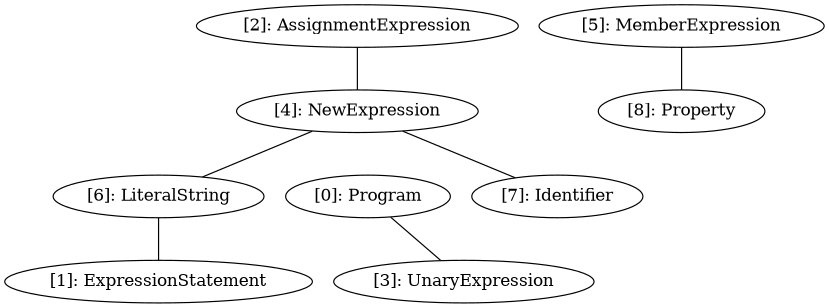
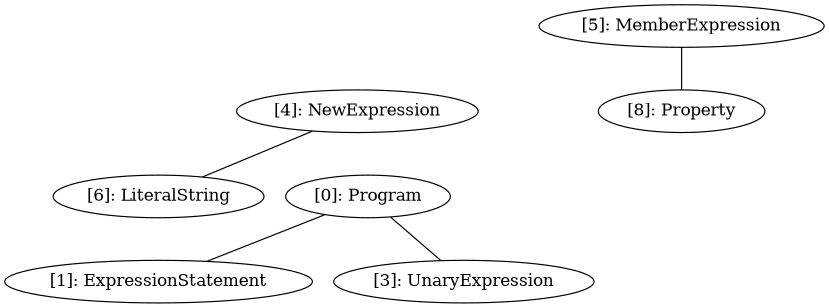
node "[2]: AssignmentExpression": removed
node "[7]: Identifier": removed
edge "[6]: LiteralString" -- "[1]: ExpressionStatement": now "[0]: Program" -- "[1]: ExpressionStatement"
